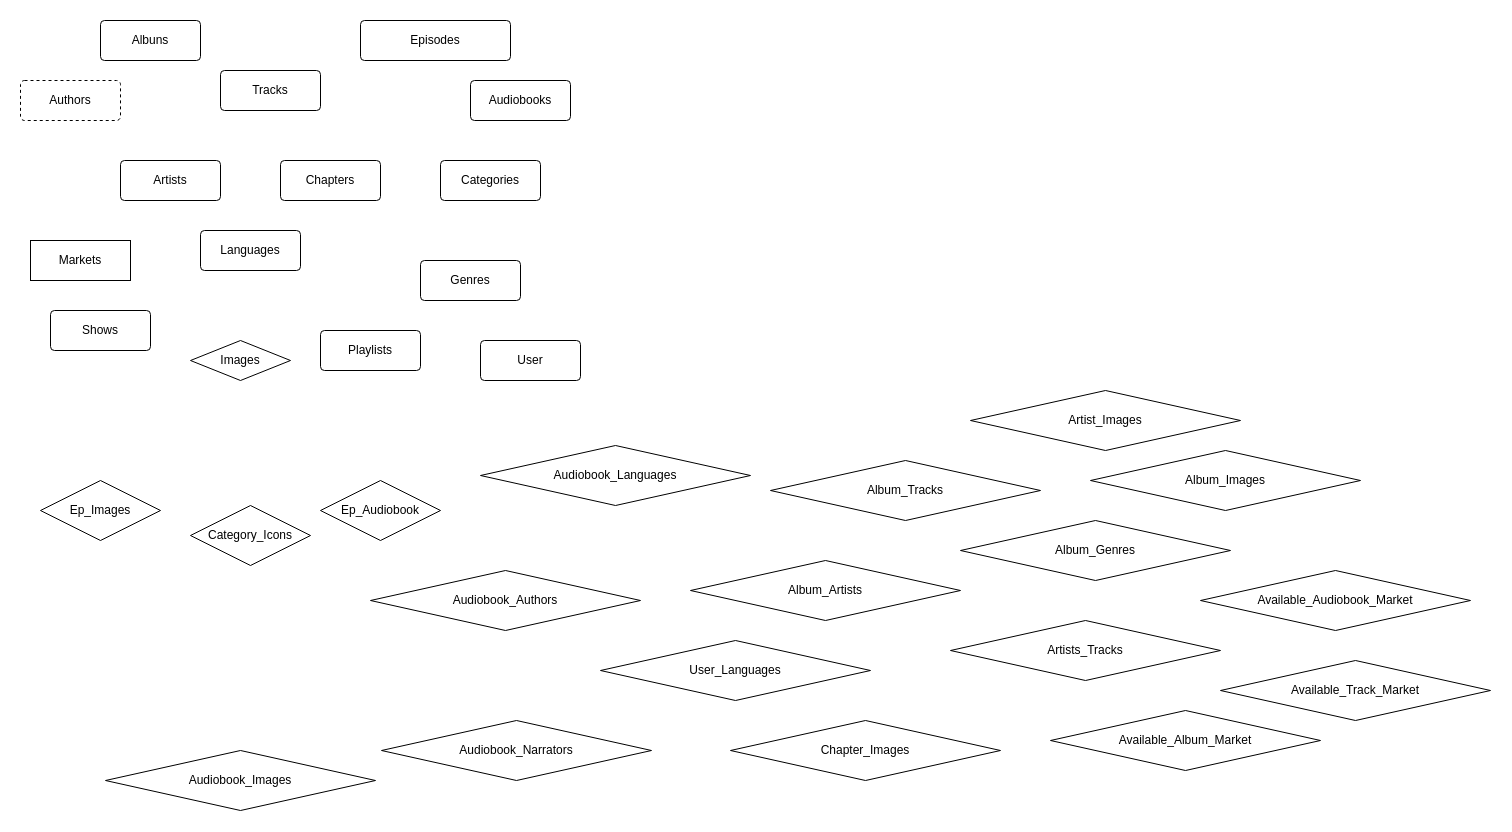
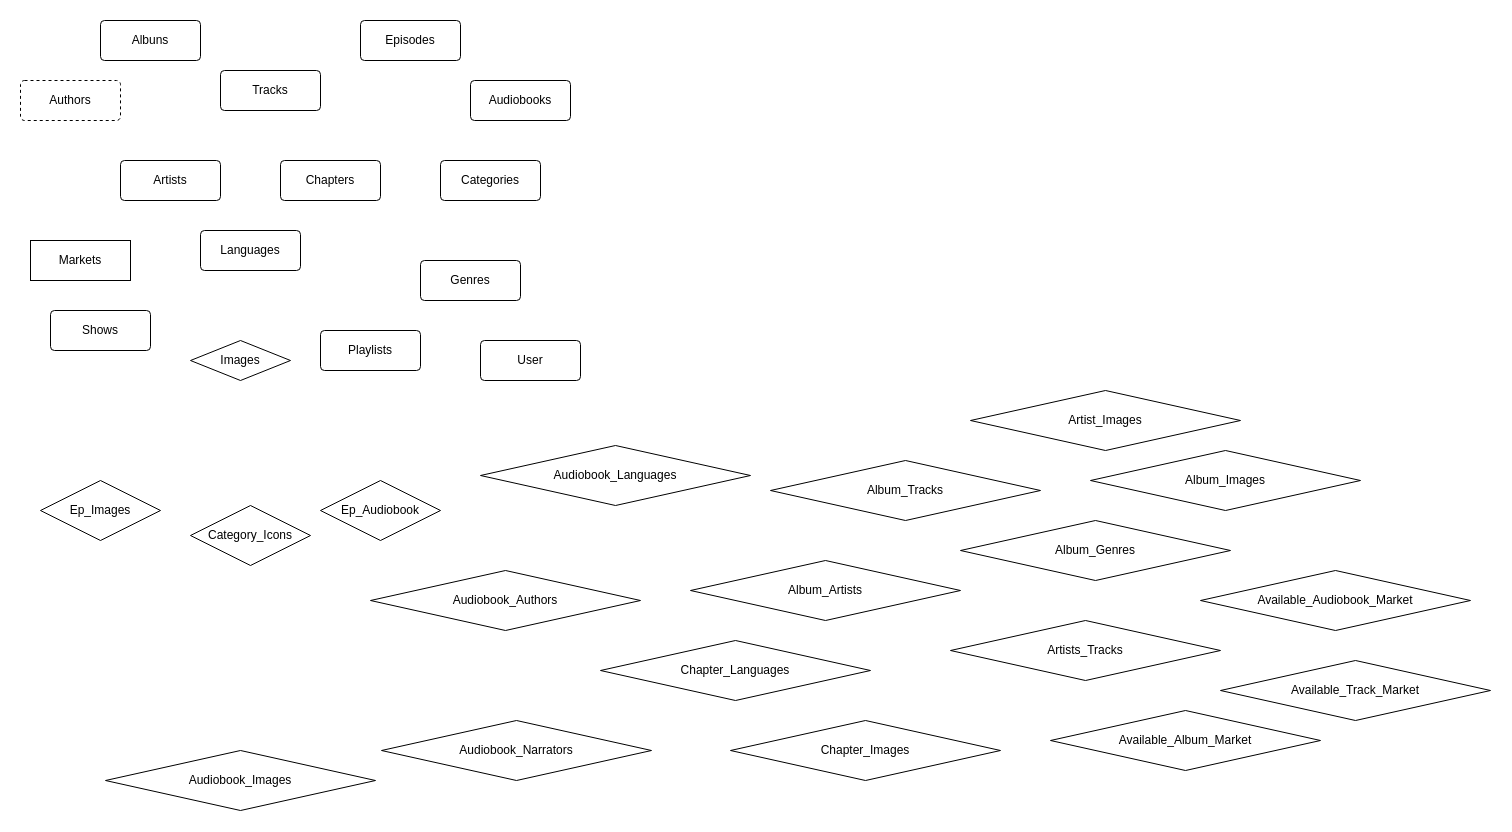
node "Episodes": size 150x40 -> 100x40
node "User_Languages": label "User_Languages" -> "Chapter_Languages"
